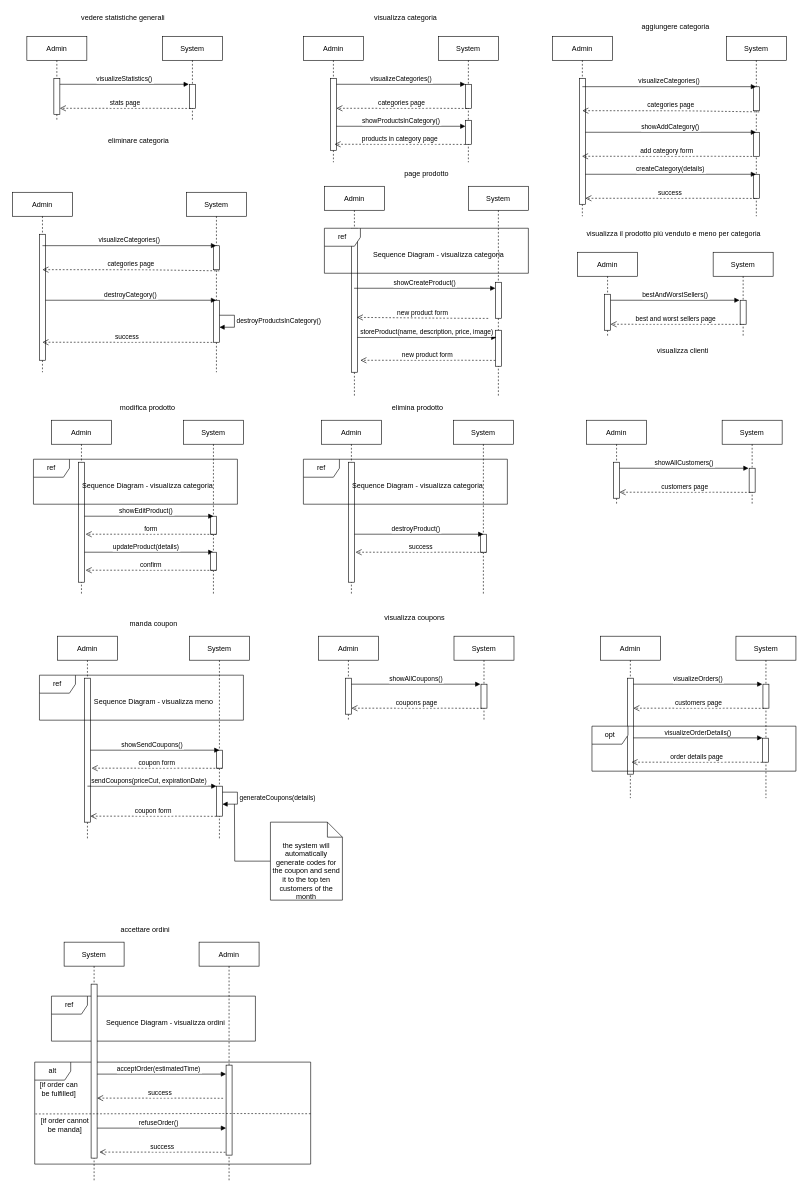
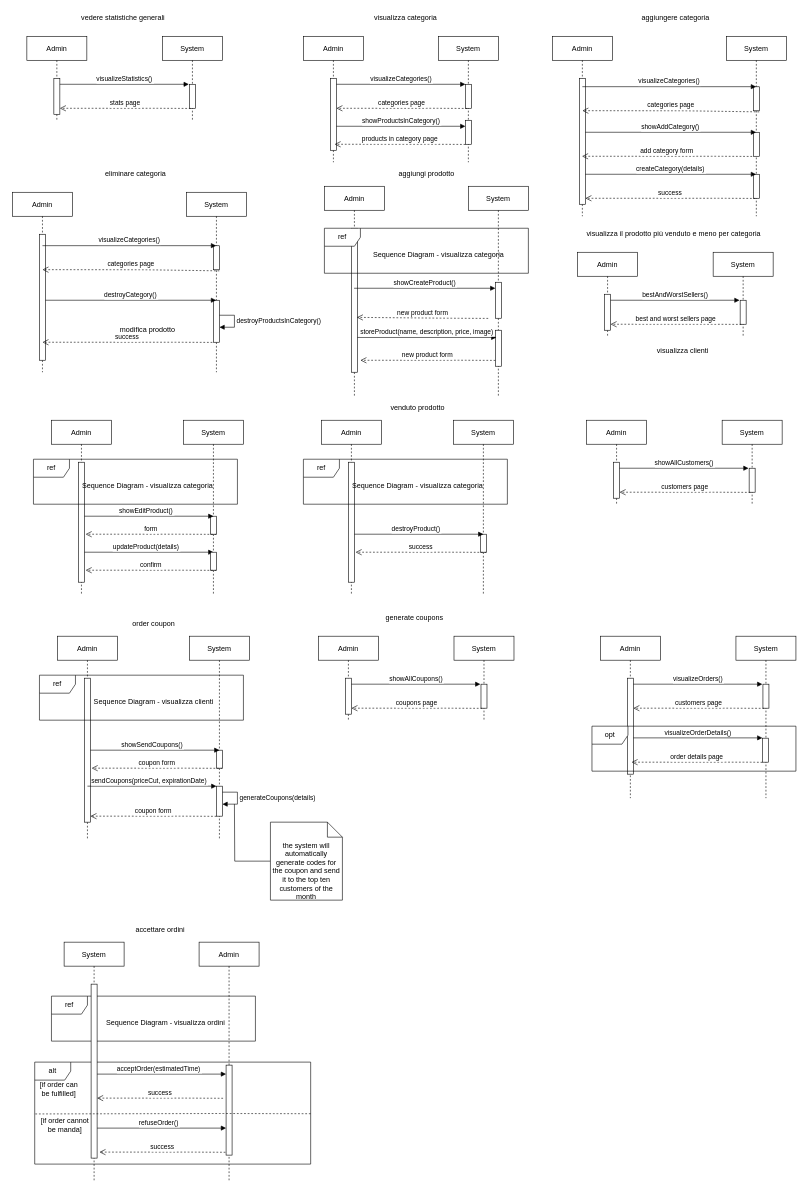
node "aggiungere categoria": moved (675, 27) -> (675, 18)
node "eliminare categoria": moved (138, 141) -> (135, 174)
node "page prodotto": label "page prodotto" -> "aggiungi prodotto"
node "modifica prodotto": moved (147, 408) -> (147, 330)
node "elimina prodotto": label "elimina prodotto" -> "venduto prodotto"
node "visualizza coupons": label "visualizza coupons" -> "generate coupons"
node "manda coupon": label "manda coupon" -> "order coupon"
node "Sequence Diagram - visualizza meno": label "Sequence Diagram - visualizza meno" -> "Sequence Diagram - visualizza clienti"
node "accettare ordini": moved (145, 930) -> (160, 930)
